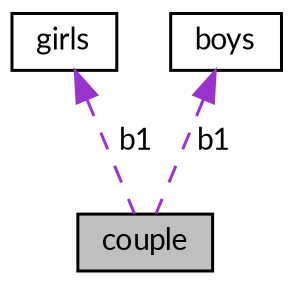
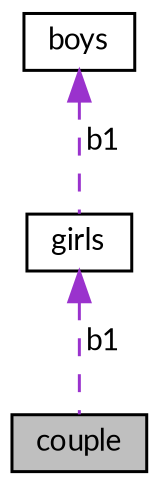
edge "couple" -> "boys": now "girls" -> "boys"
